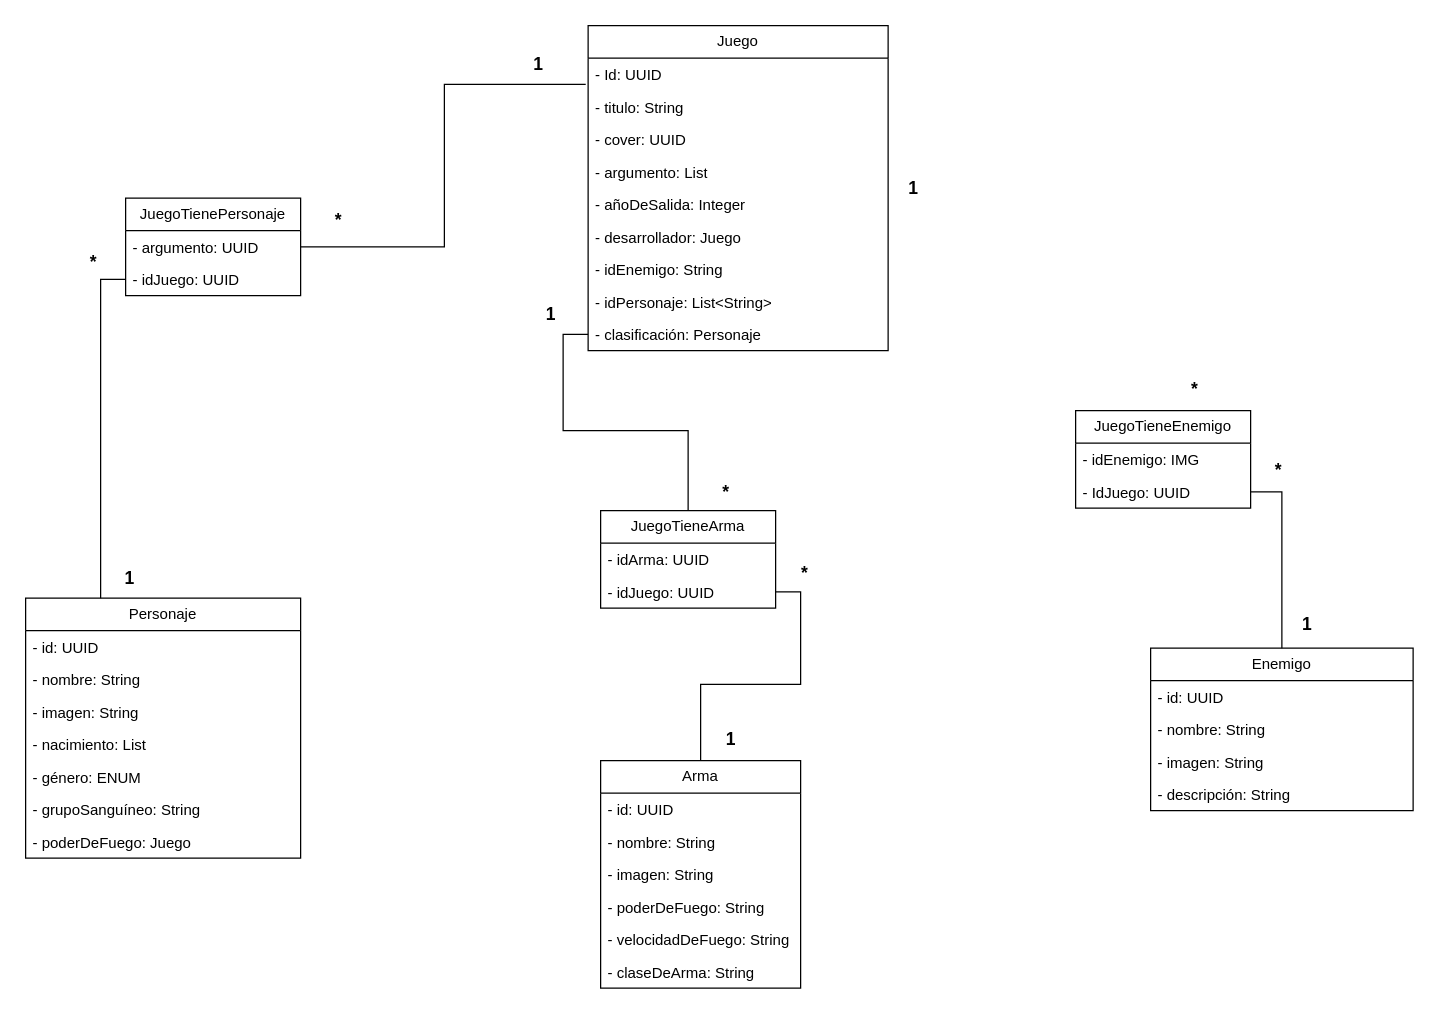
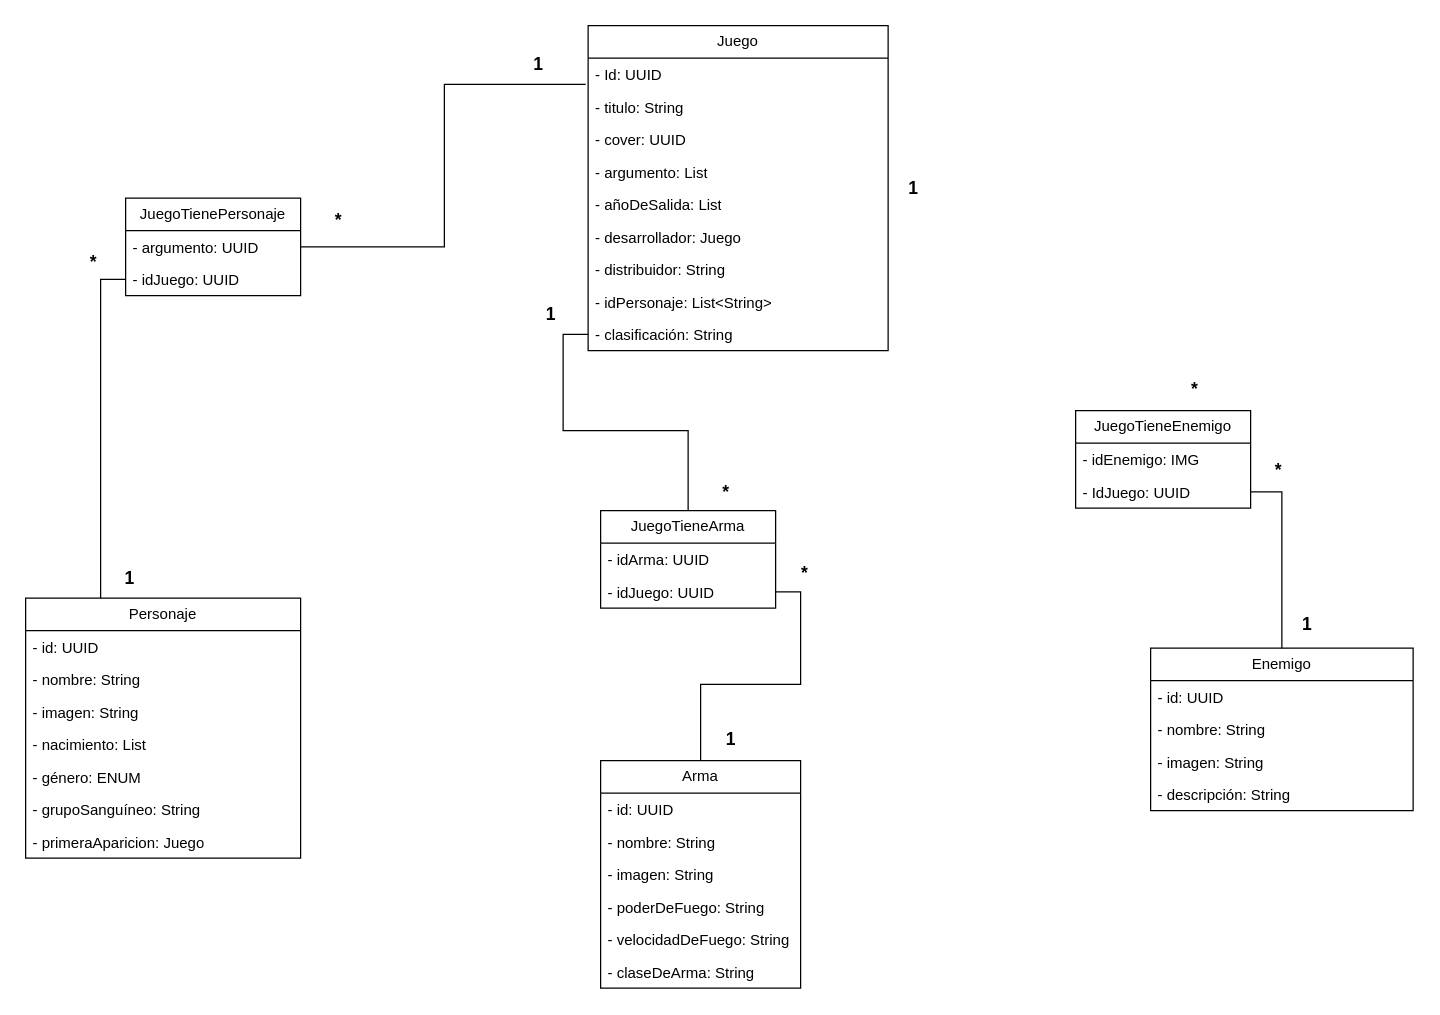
node "- añoDeSalida: Integer": label "- añoDeSalida: Integer" -> "- añoDeSalida: List"
node "- idEnemigo: String": label "- idEnemigo: String" -> "- distribuidor: String"
node "- clasificación: Personaje": label "- clasificación: Personaje" -> "- clasificación: String"
node "- poderDeFuego: Juego": label "- poderDeFuego: Juego" -> "- primeraAparicion: Juego"
